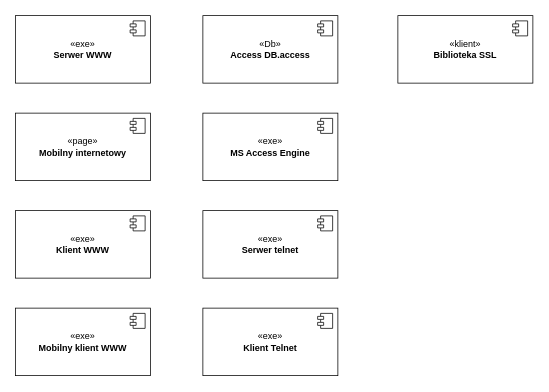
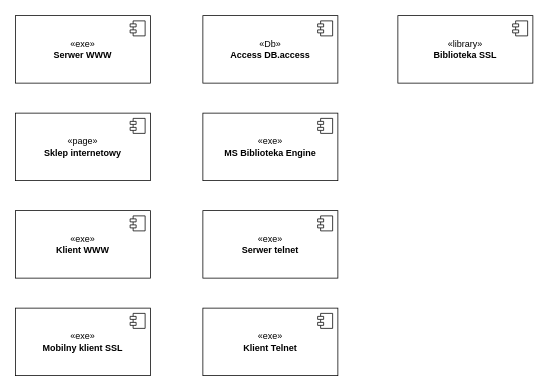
node "«klient» Biblioteka SSL": label "«klient» Biblioteka SSL" -> "«library» Biblioteka SSL"
node "«page» Mobilny internetowy": label "«page» Mobilny internetowy" -> "«page» Sklep internetowy"
node "«exe» MS Access Engine": label "«exe» MS Access Engine" -> "«exe» MS Biblioteka Engine"
node "«exe» Mobilny klient WWW": label "«exe» Mobilny klient WWW" -> "«exe» Mobilny klient SSL"
